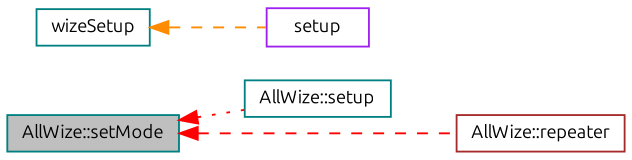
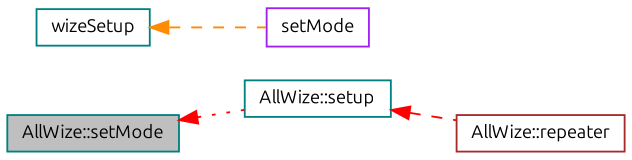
node "setup": label "setup" -> "setMode"
edge "AllWize::repeater" -> "AllWize::setMode": now "AllWize::repeater" -> "AllWize::setup"
